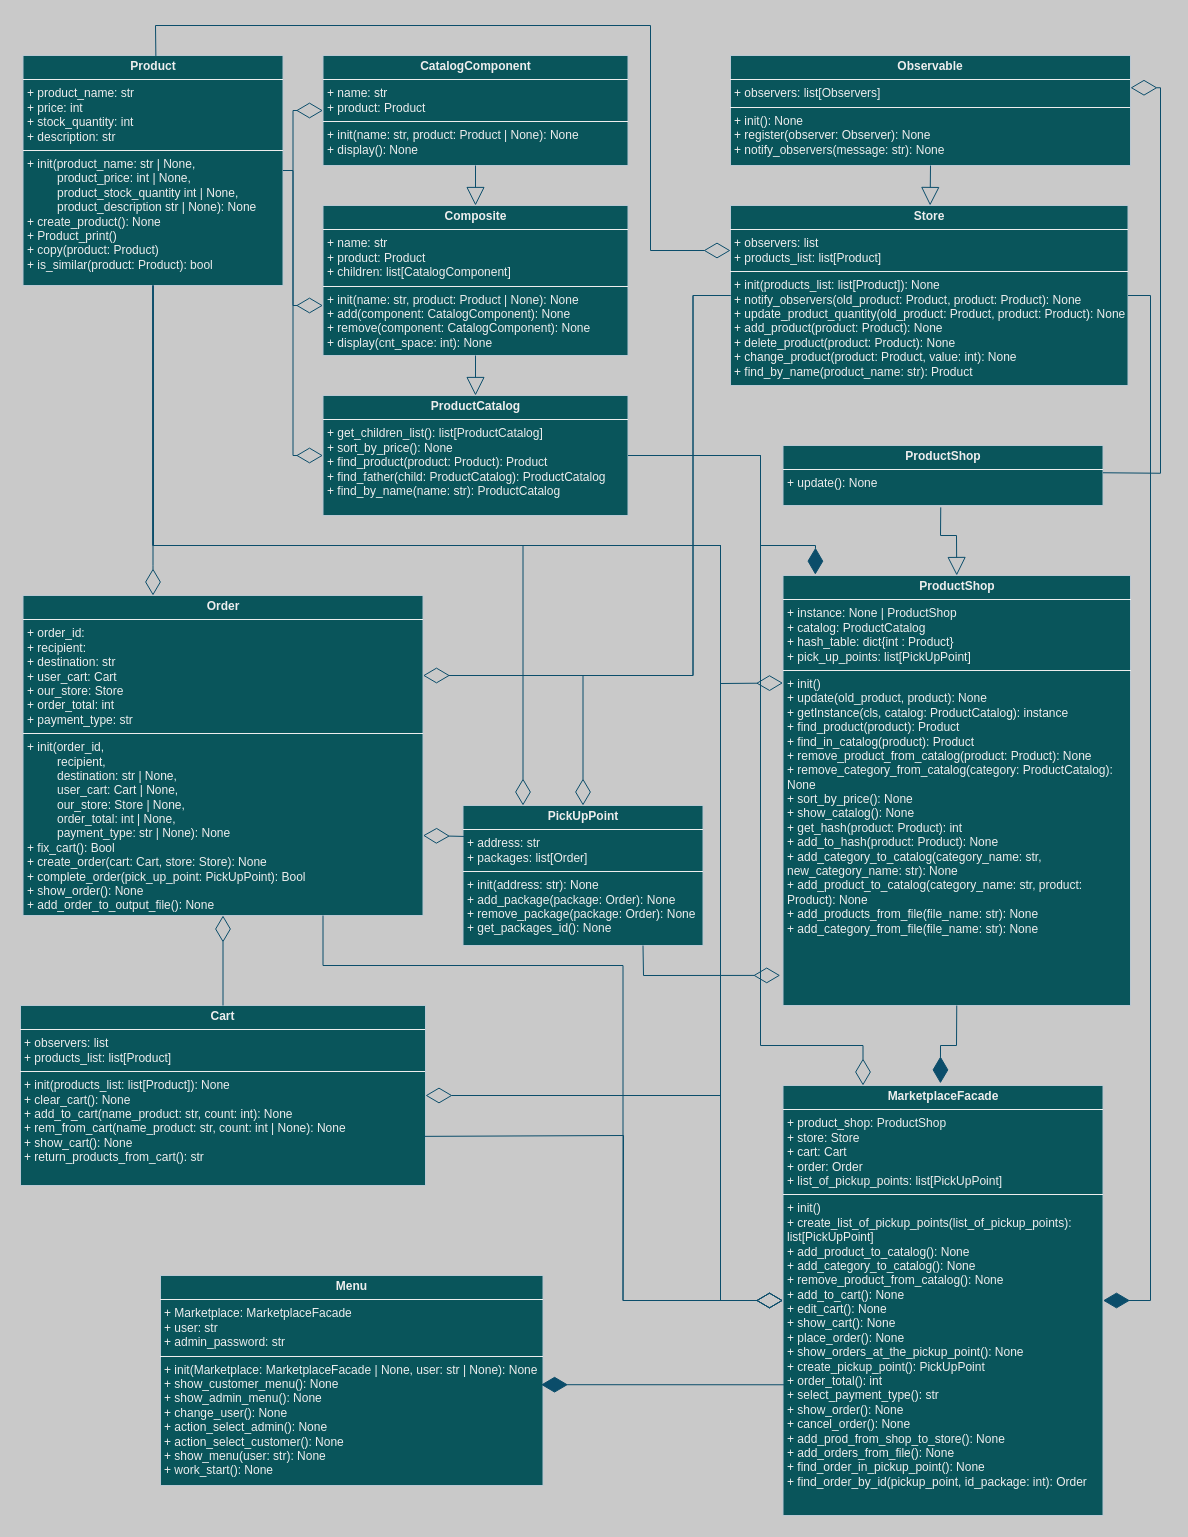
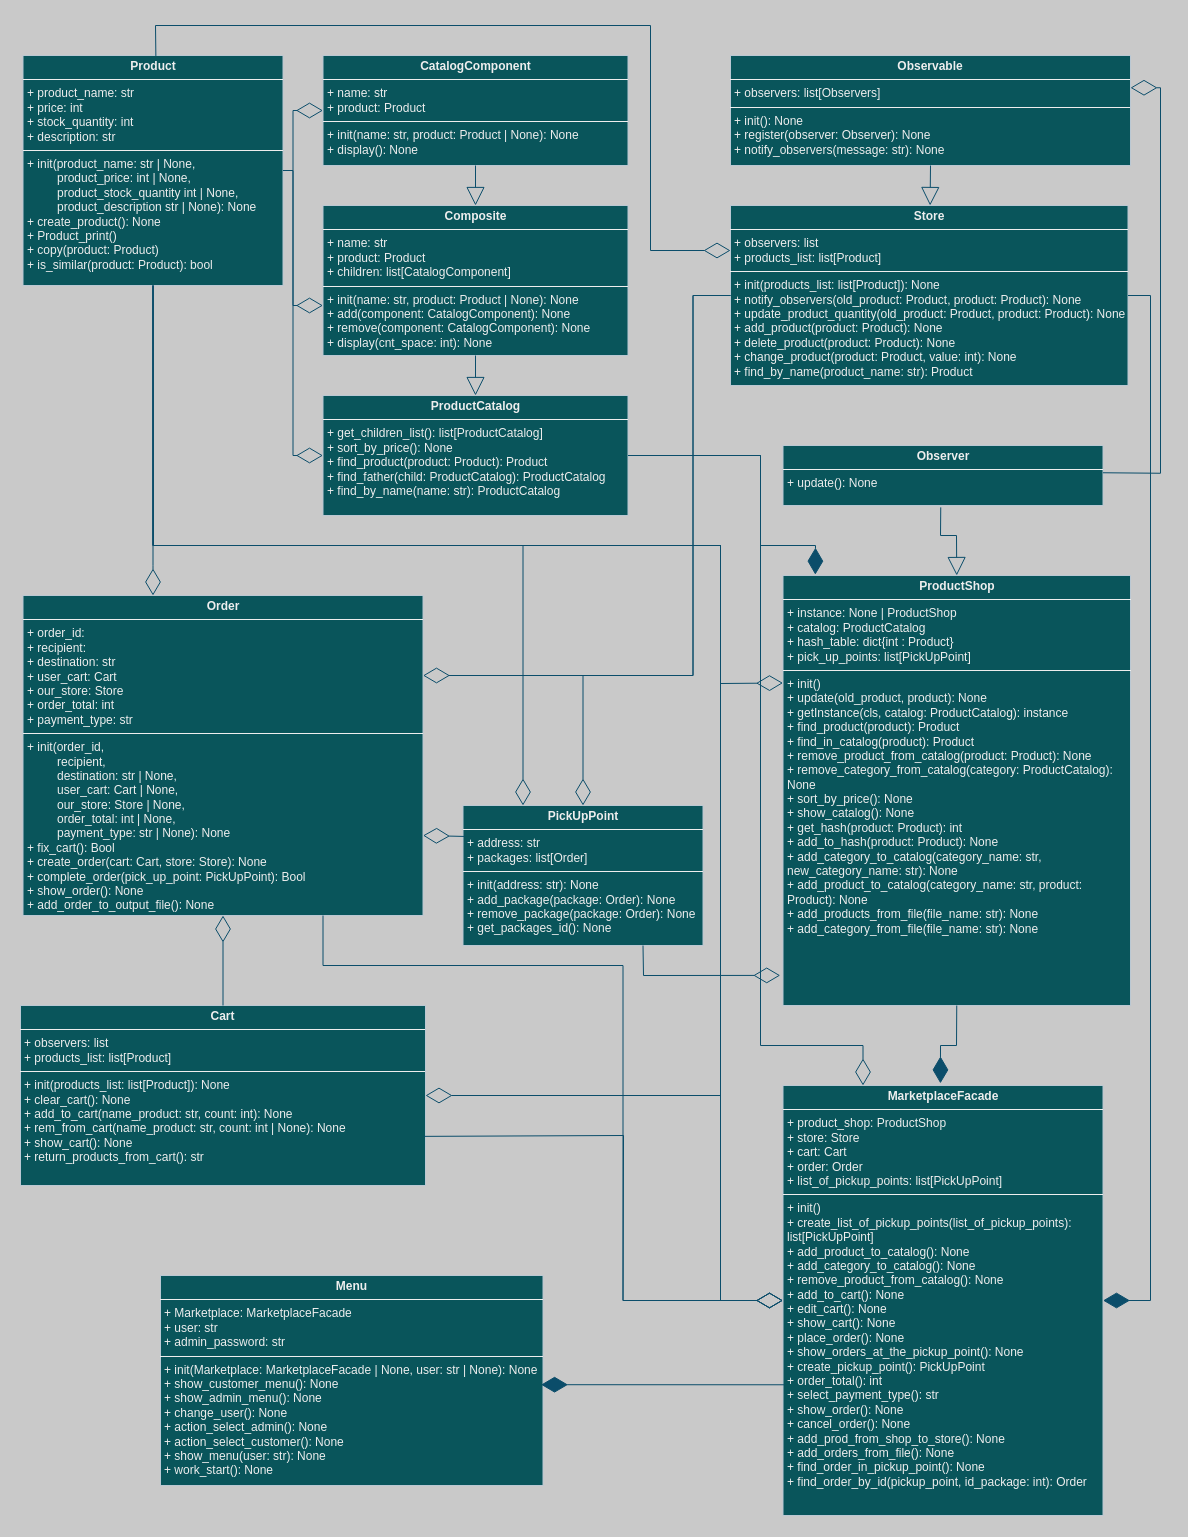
node "ProductShop + update(): None": label "ProductShop + update(): None" -> "Observer + update(): None"
